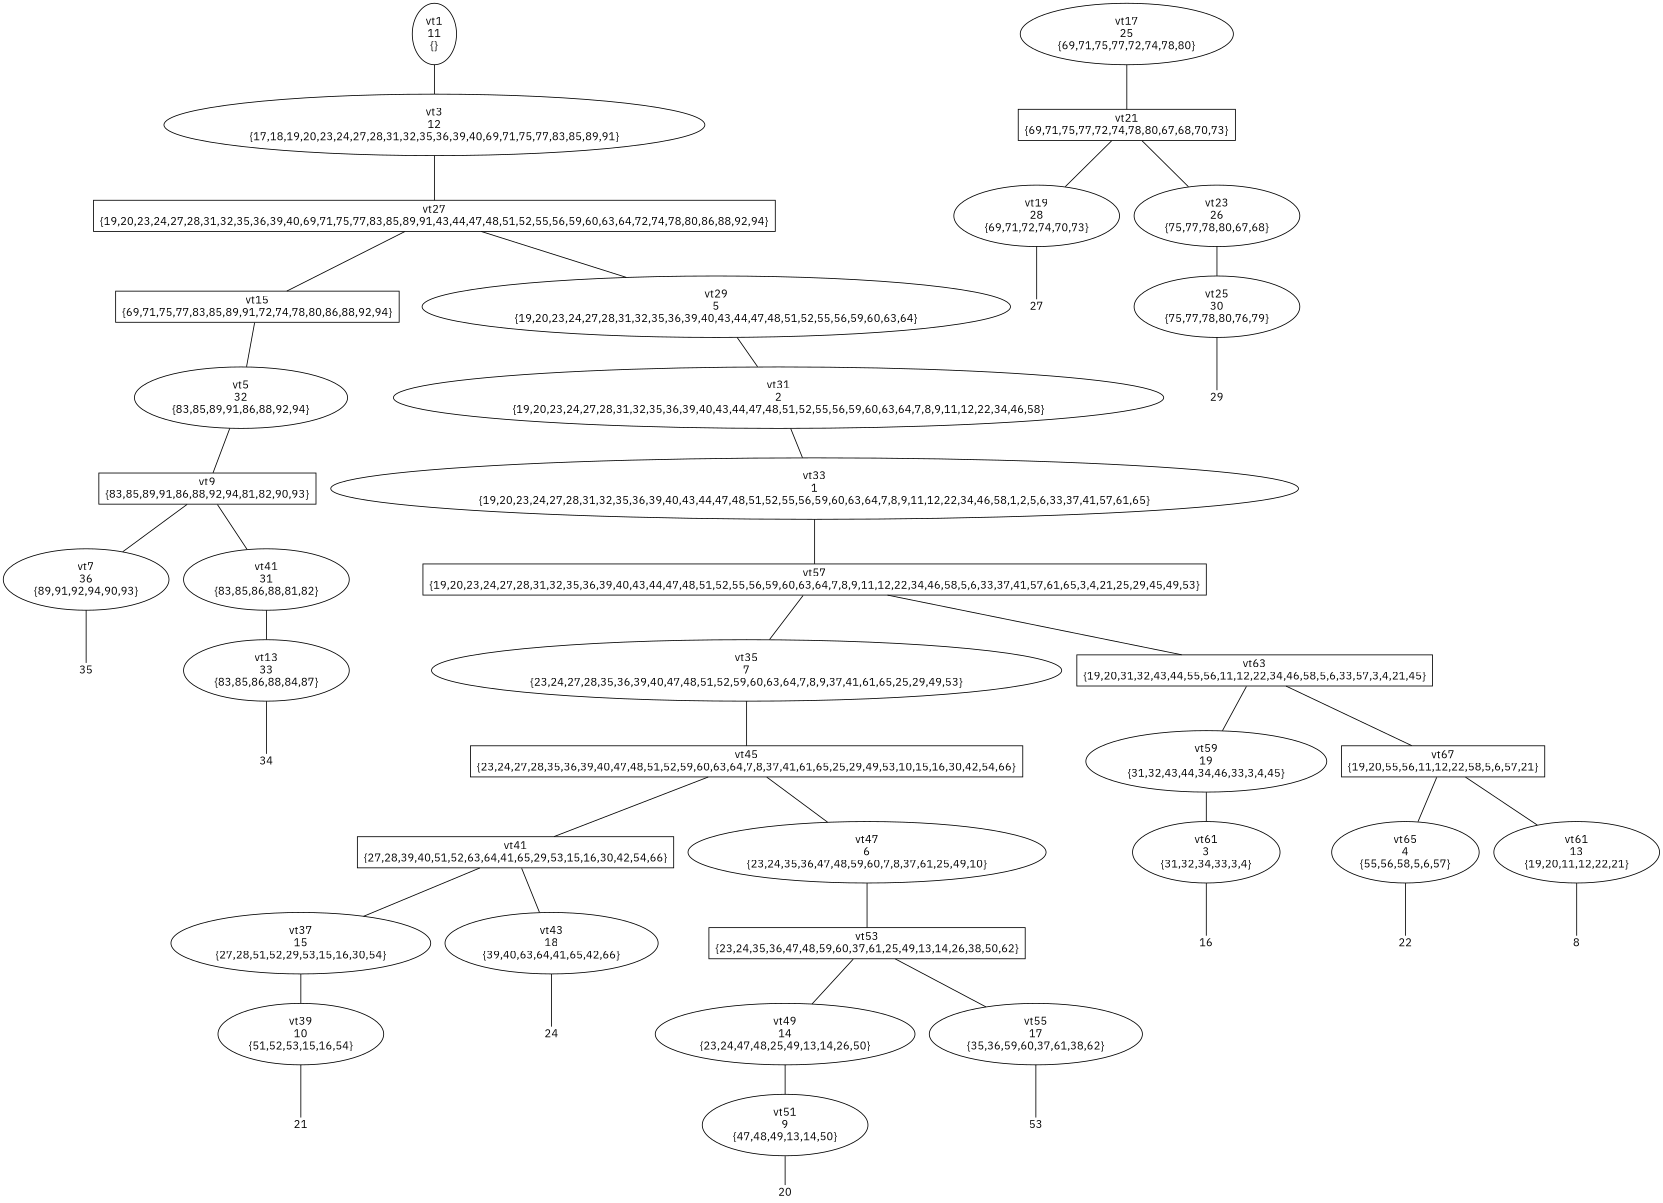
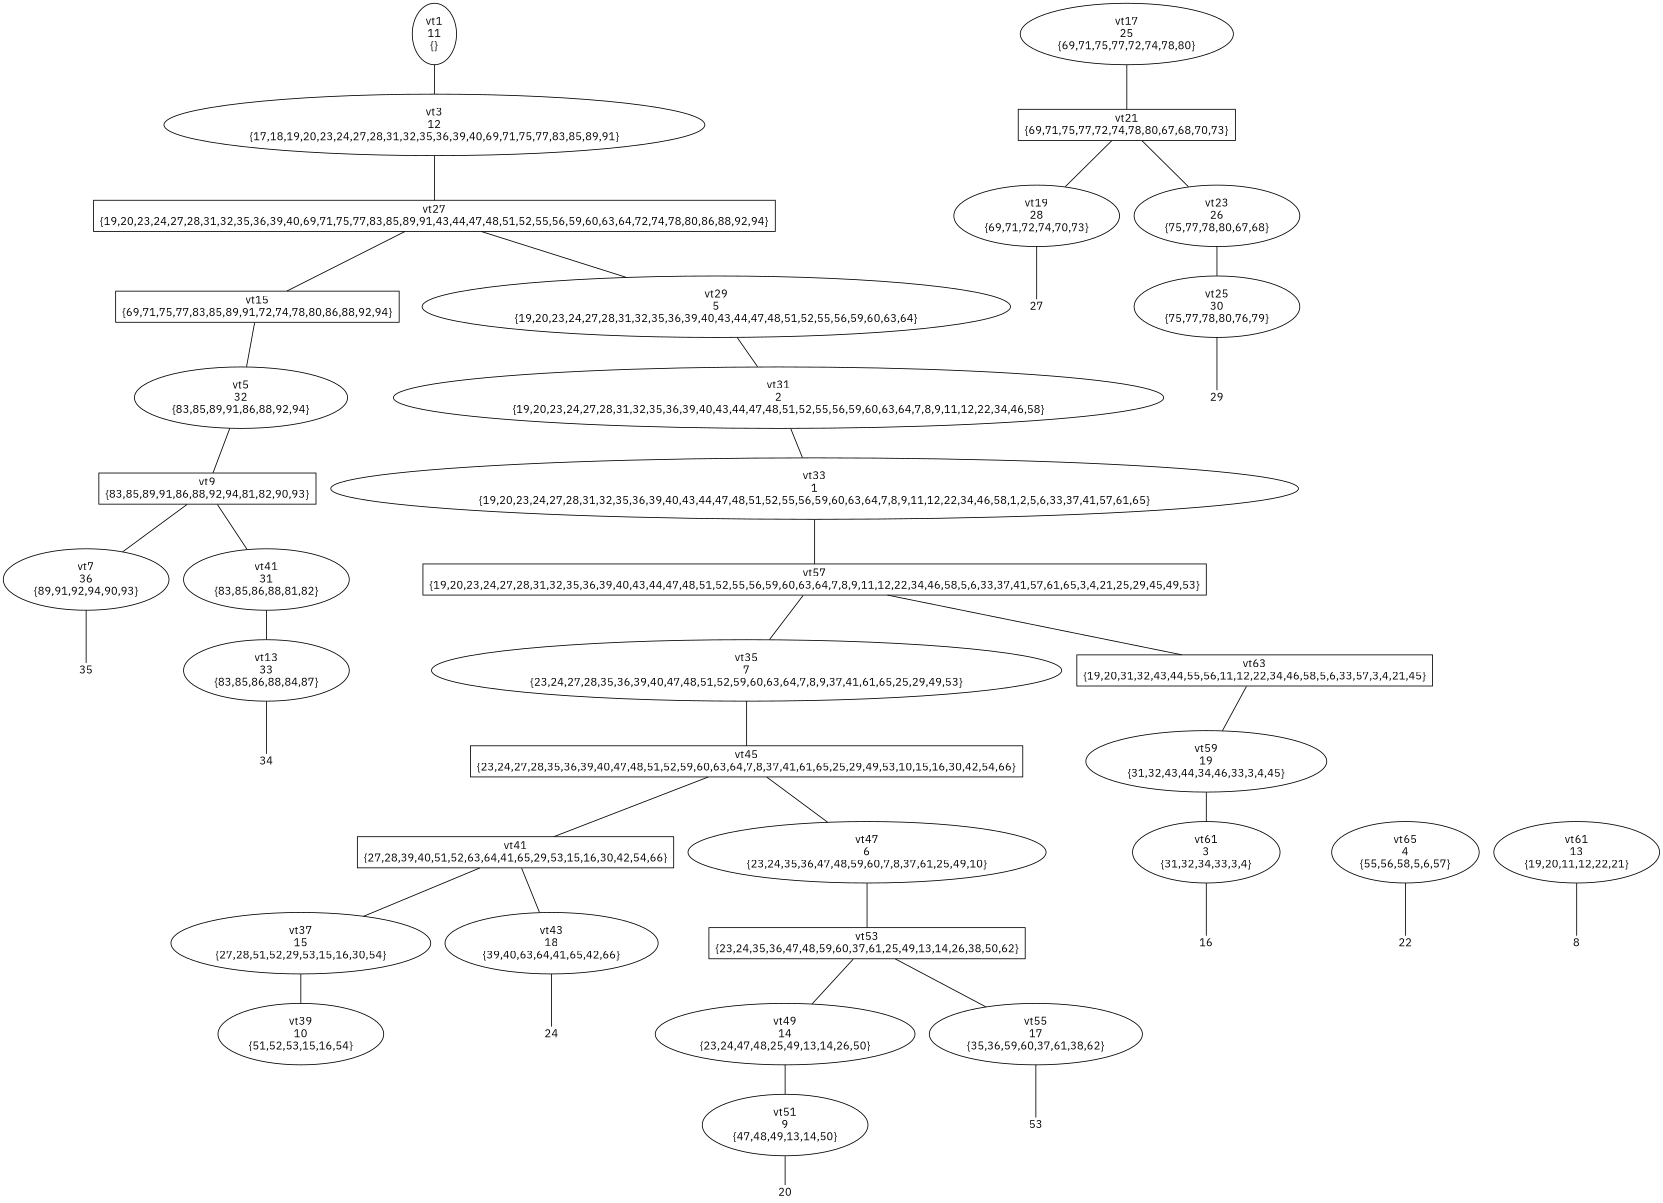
node "vt67 {19,20,55,56,11,12,22,58,5,6,57,21}": removed
node "21": removed
